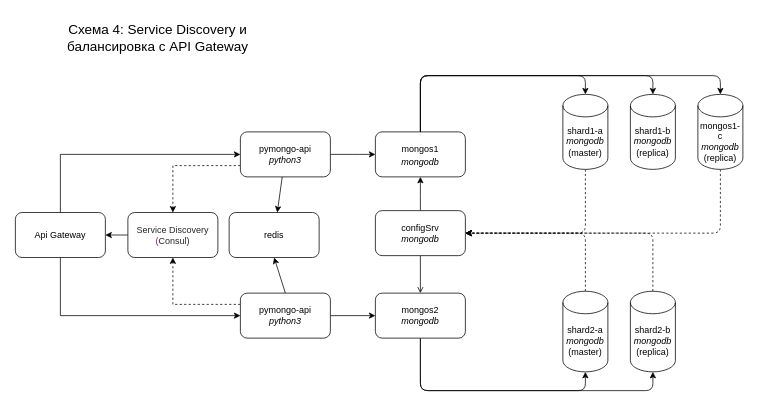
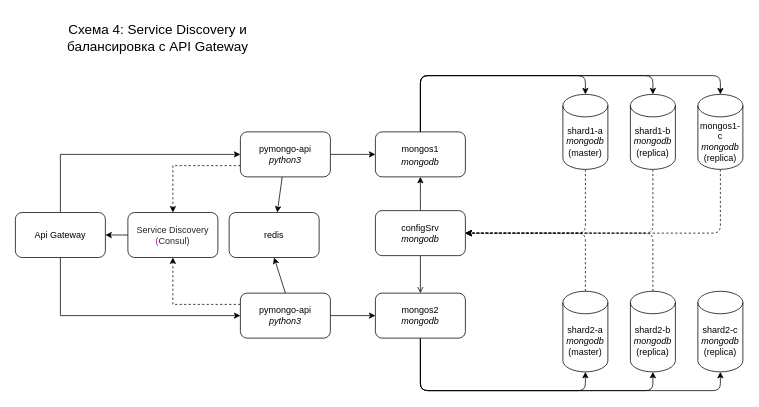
edge "shard1-b mongodb (replica)" -> "configSrv mongodb": added
node "shard2-c mongodb (replica)": added
edge "mongos2 mongodb" -> "shard2-c mongodb (replica)": added
